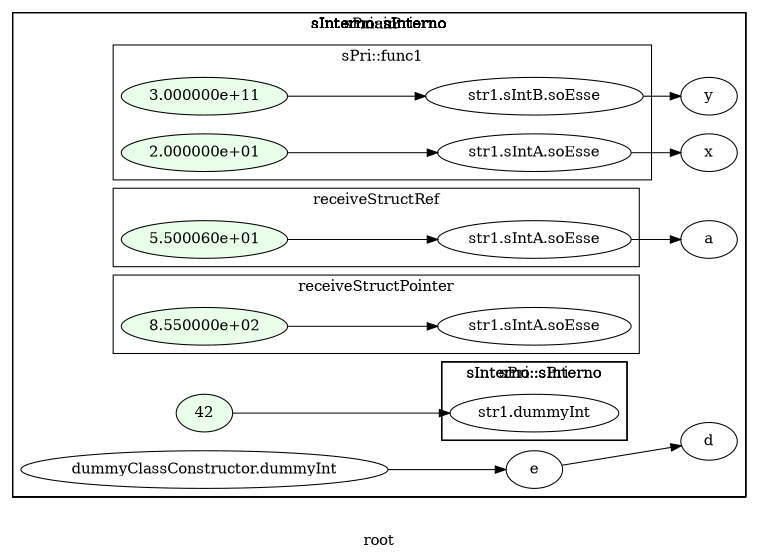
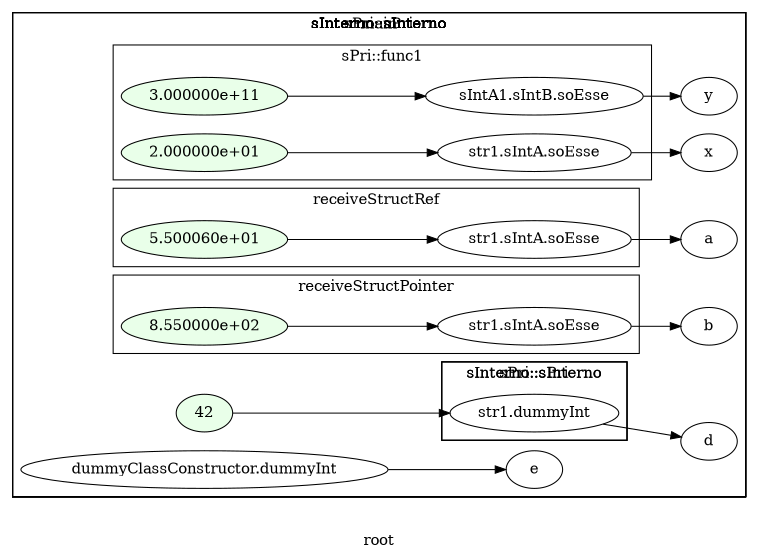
node "str1.sIntB.soEsse": label "str1.sIntB.soEsse" -> "sIntA1.sIntB.soEsse"
node "b": added
edge "e" -> "d": now "str1.dummyInt" -> "d"
